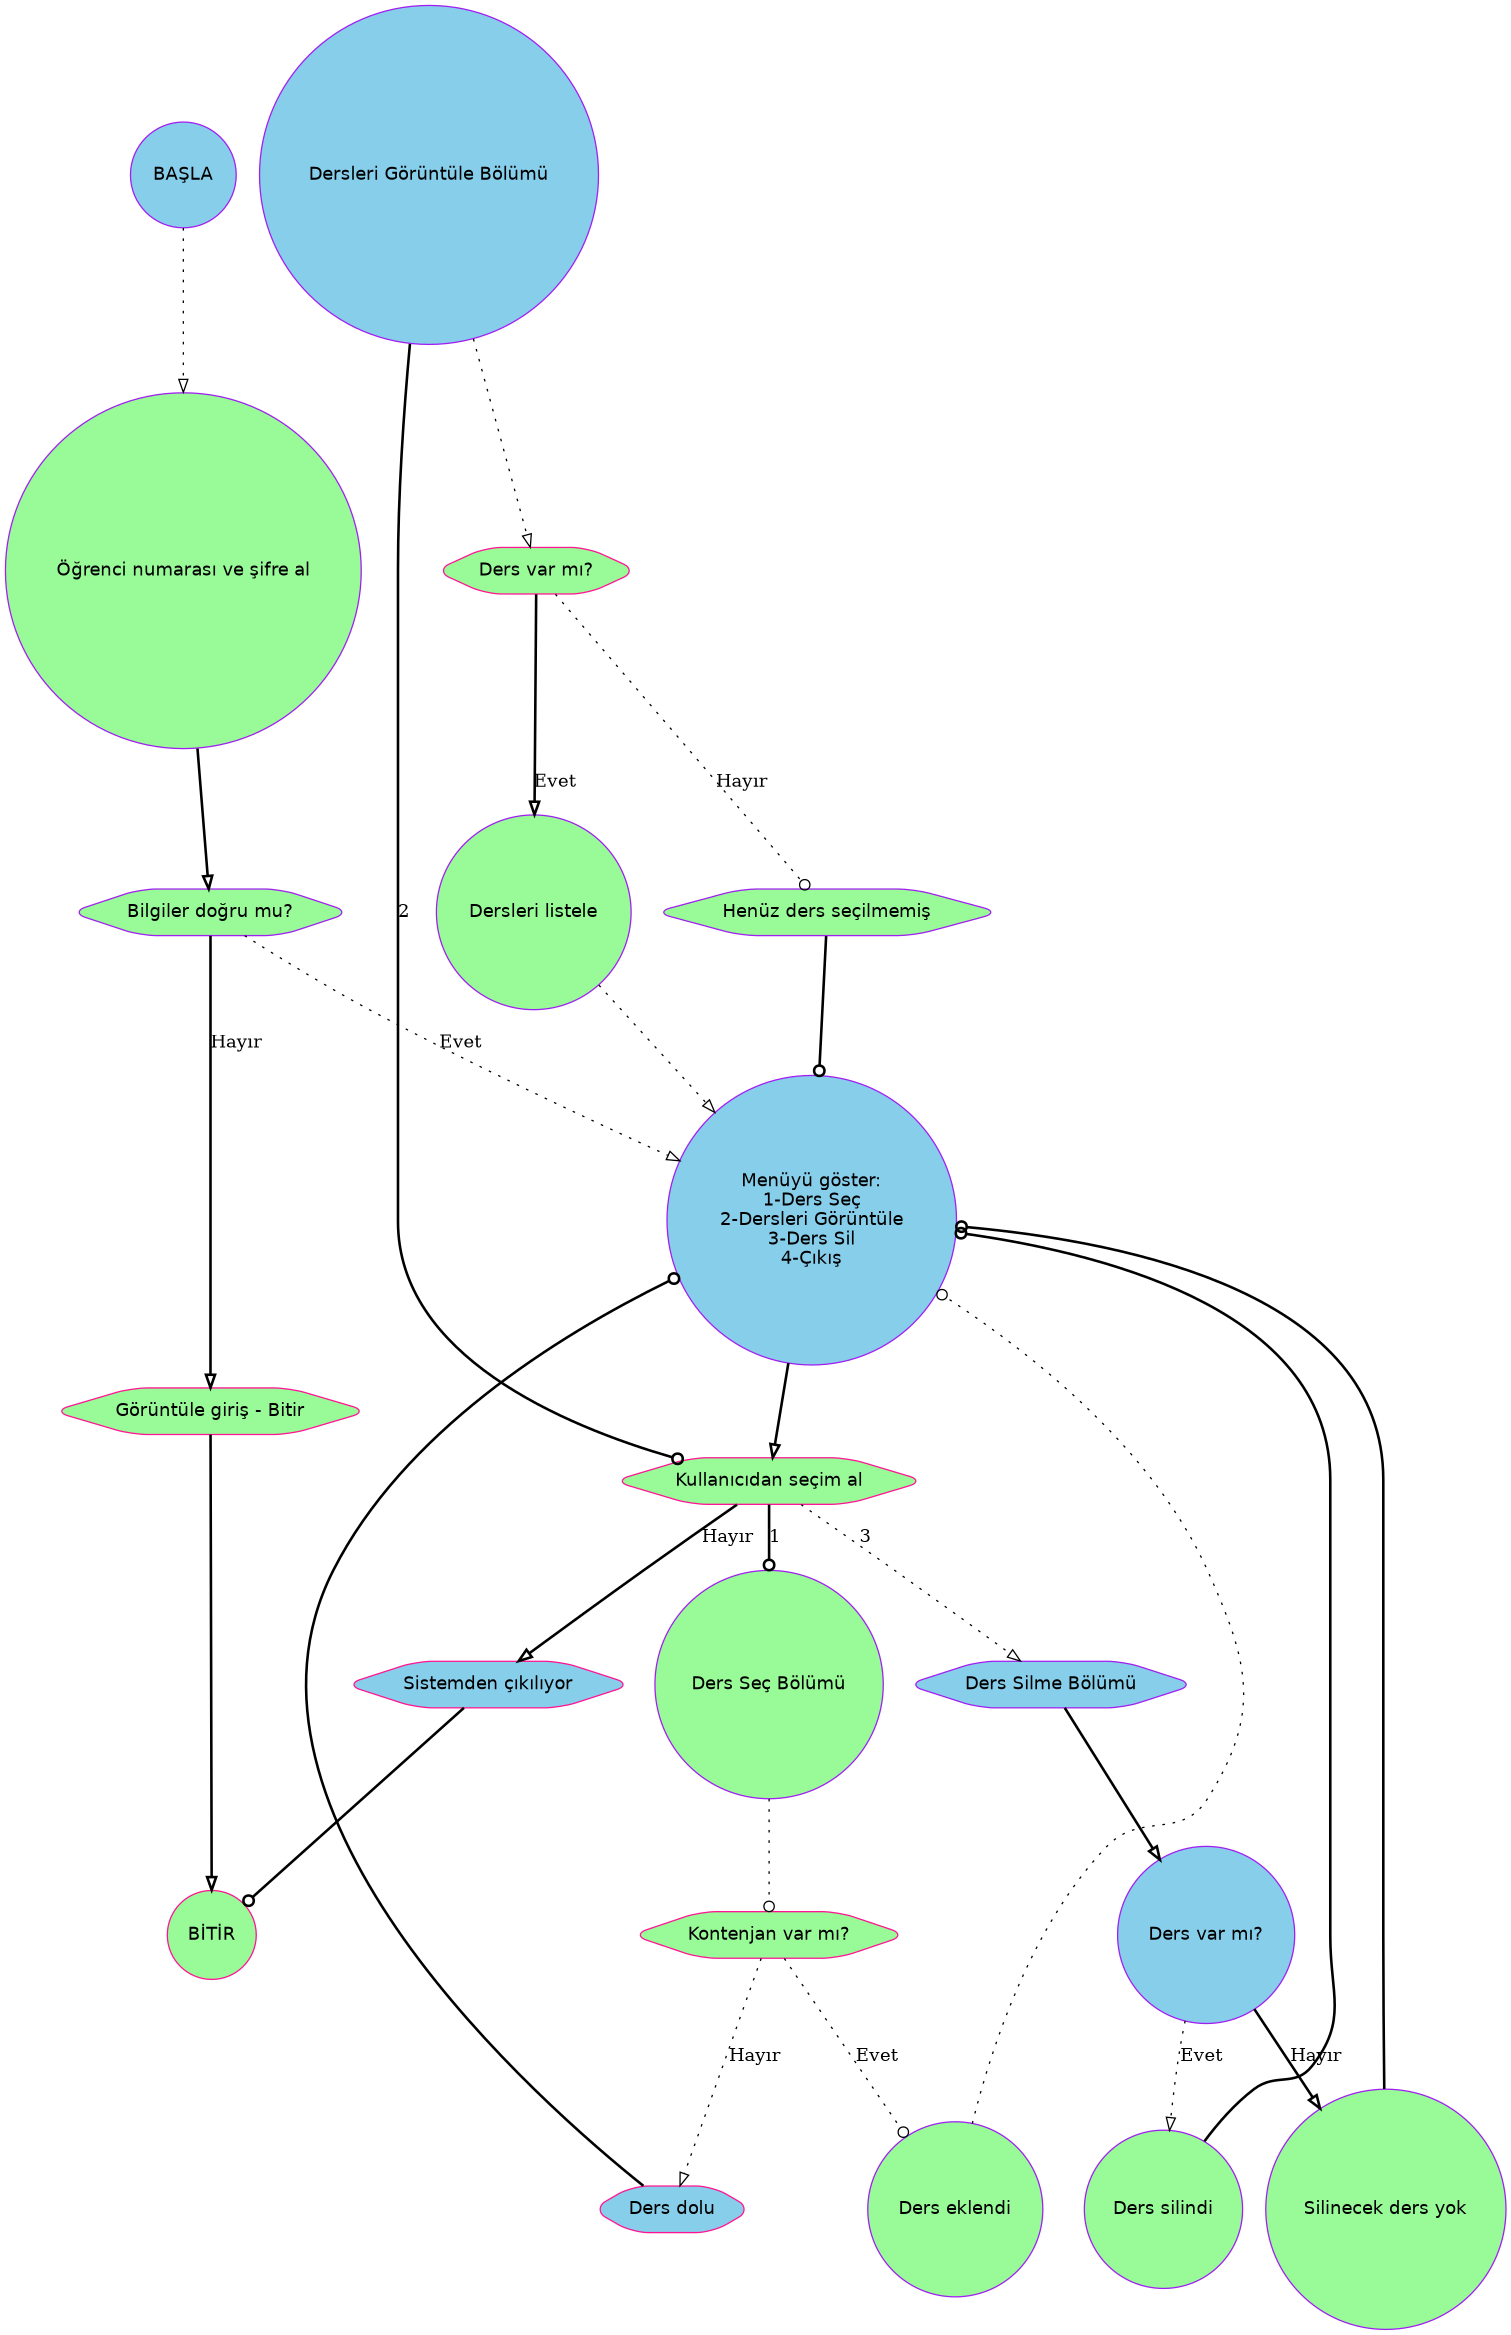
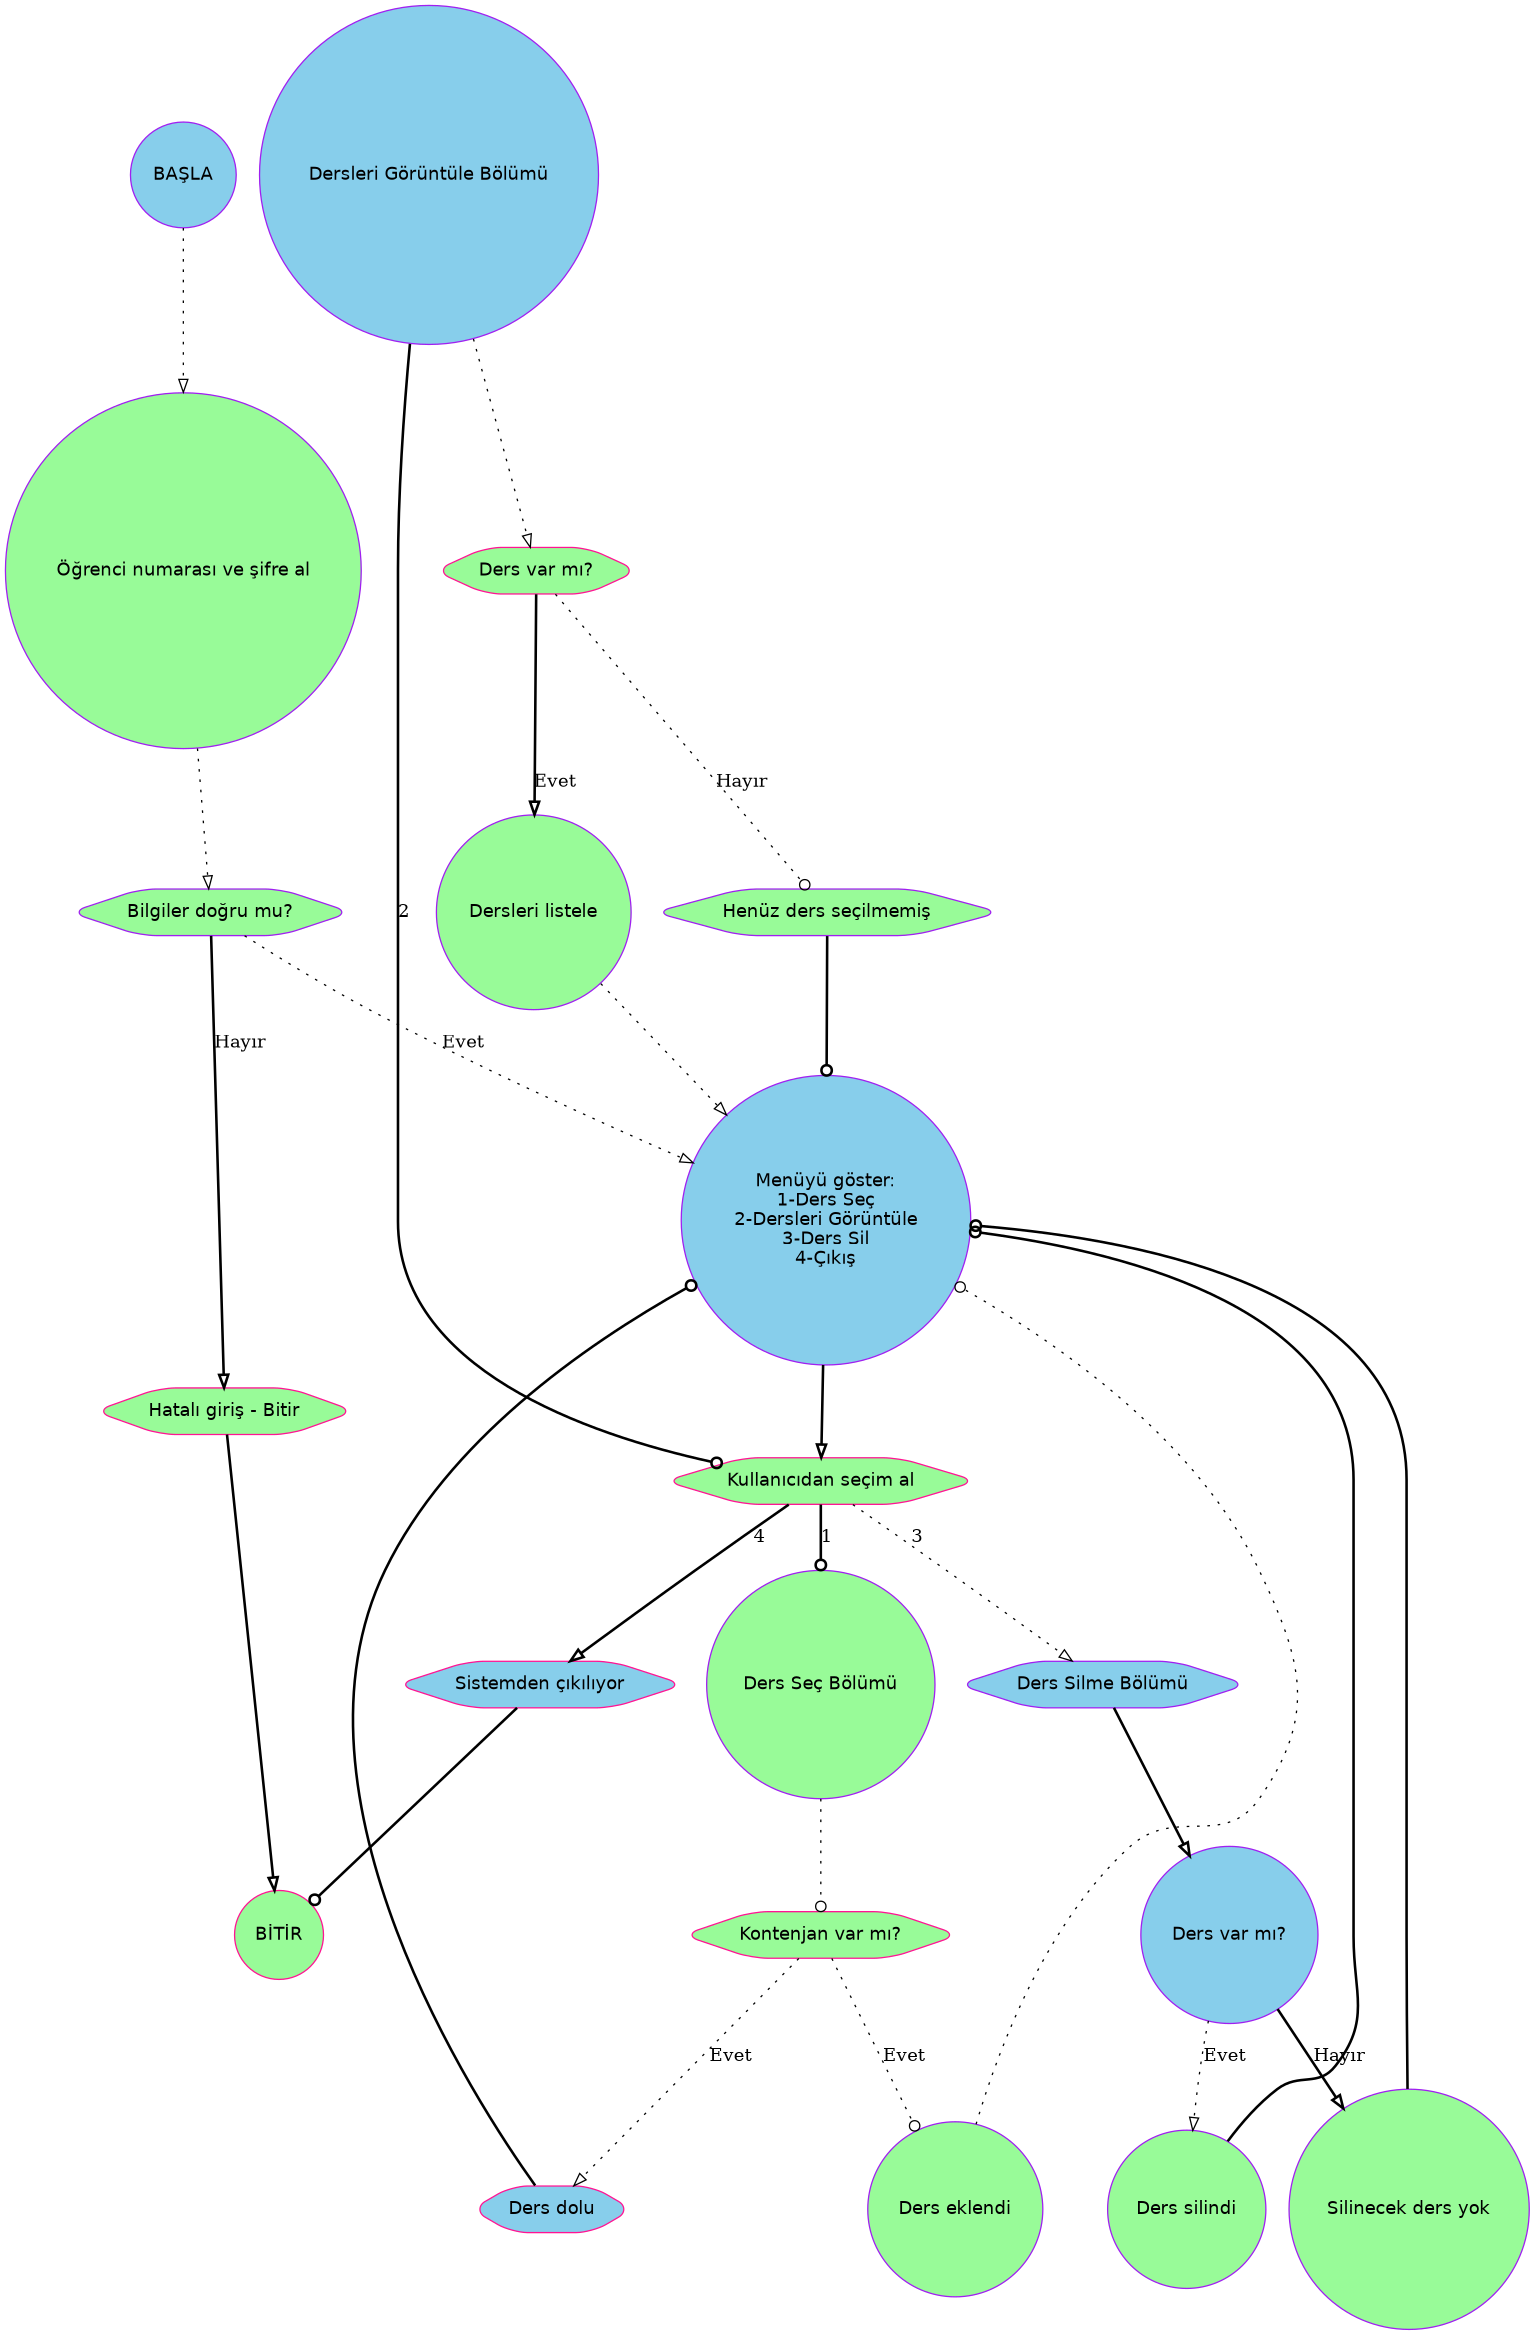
edge "Öğrenci numarası ve şifre al" -> "Bilgiler doğru mu?": style bold -> dotted
node "Görüntüle giriş - Bitir": label "Görüntüle giriş - Bitir" -> "Hatalı giriş - Bitir"
edge "Kullanıcıdan seçim al" -> "Sistemden çıkılıyor": label "Hayır" -> "4"
edge "Kontenjan var mı?" -> "Ders dolu": label "Hayır" -> "Evet"
